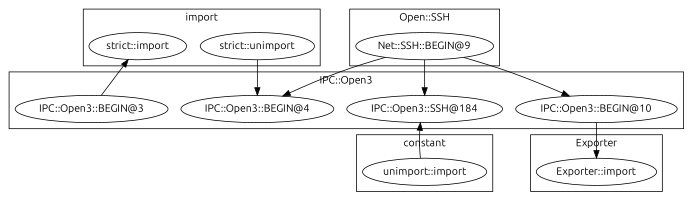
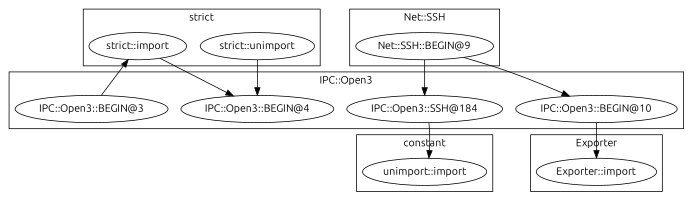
cluster "import": label "import" -> "strict"
cluster "Open::SSH": label "Open::SSH" -> "Net::SSH"
edge "Net::SSH::BEGIN@9" -> "IPC::Open3::BEGIN@4": now "strict::import" -> "IPC::Open3::BEGIN@4"
edge "unimport::import" -> "IPC::Open3::SSH@184": reversed
